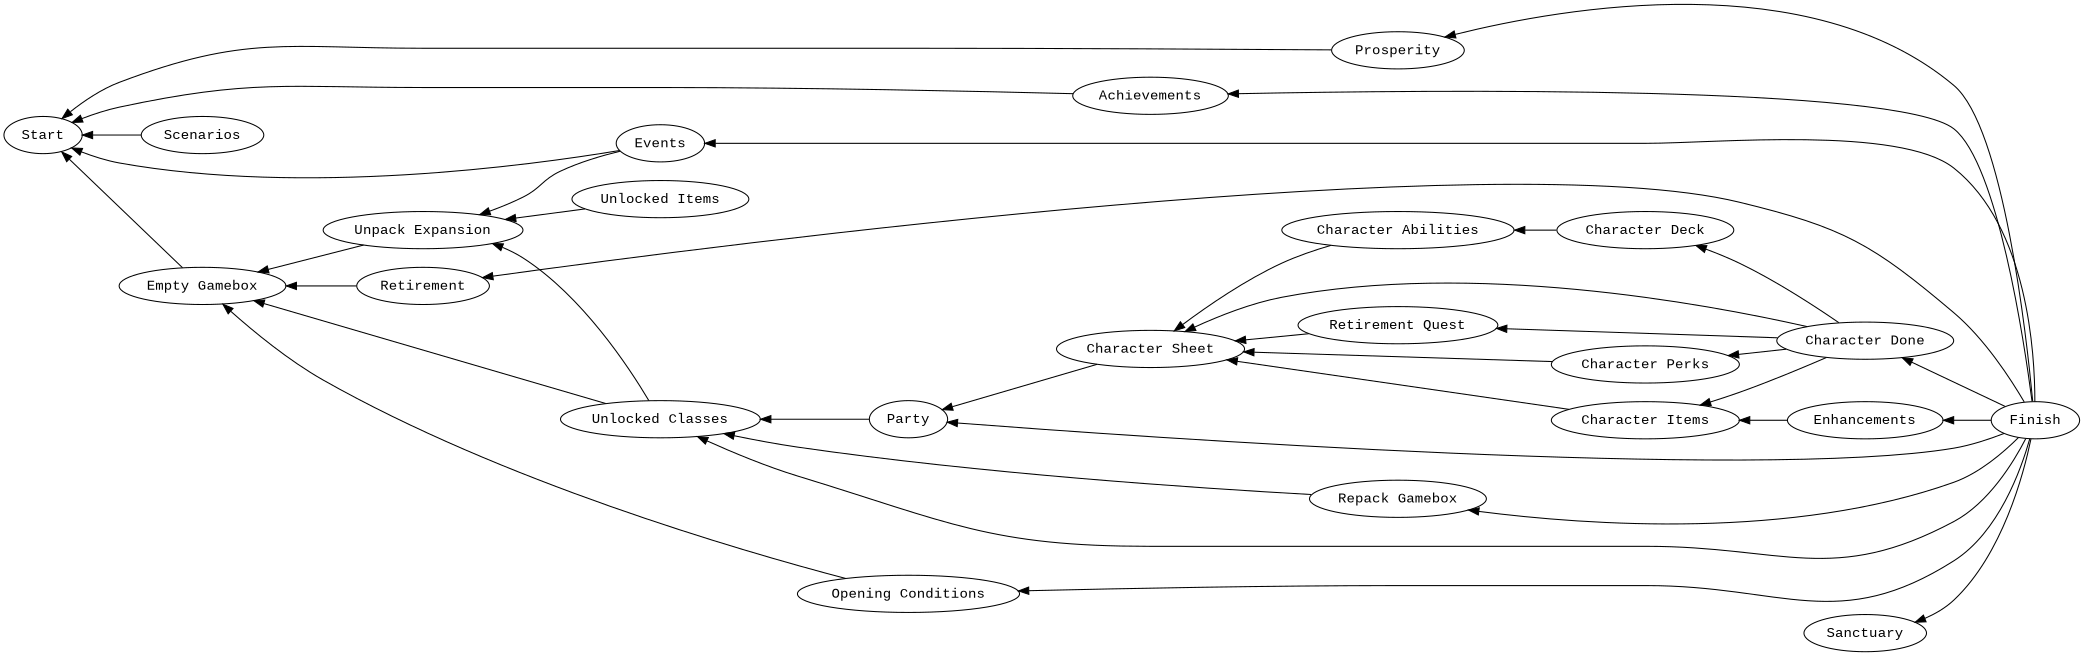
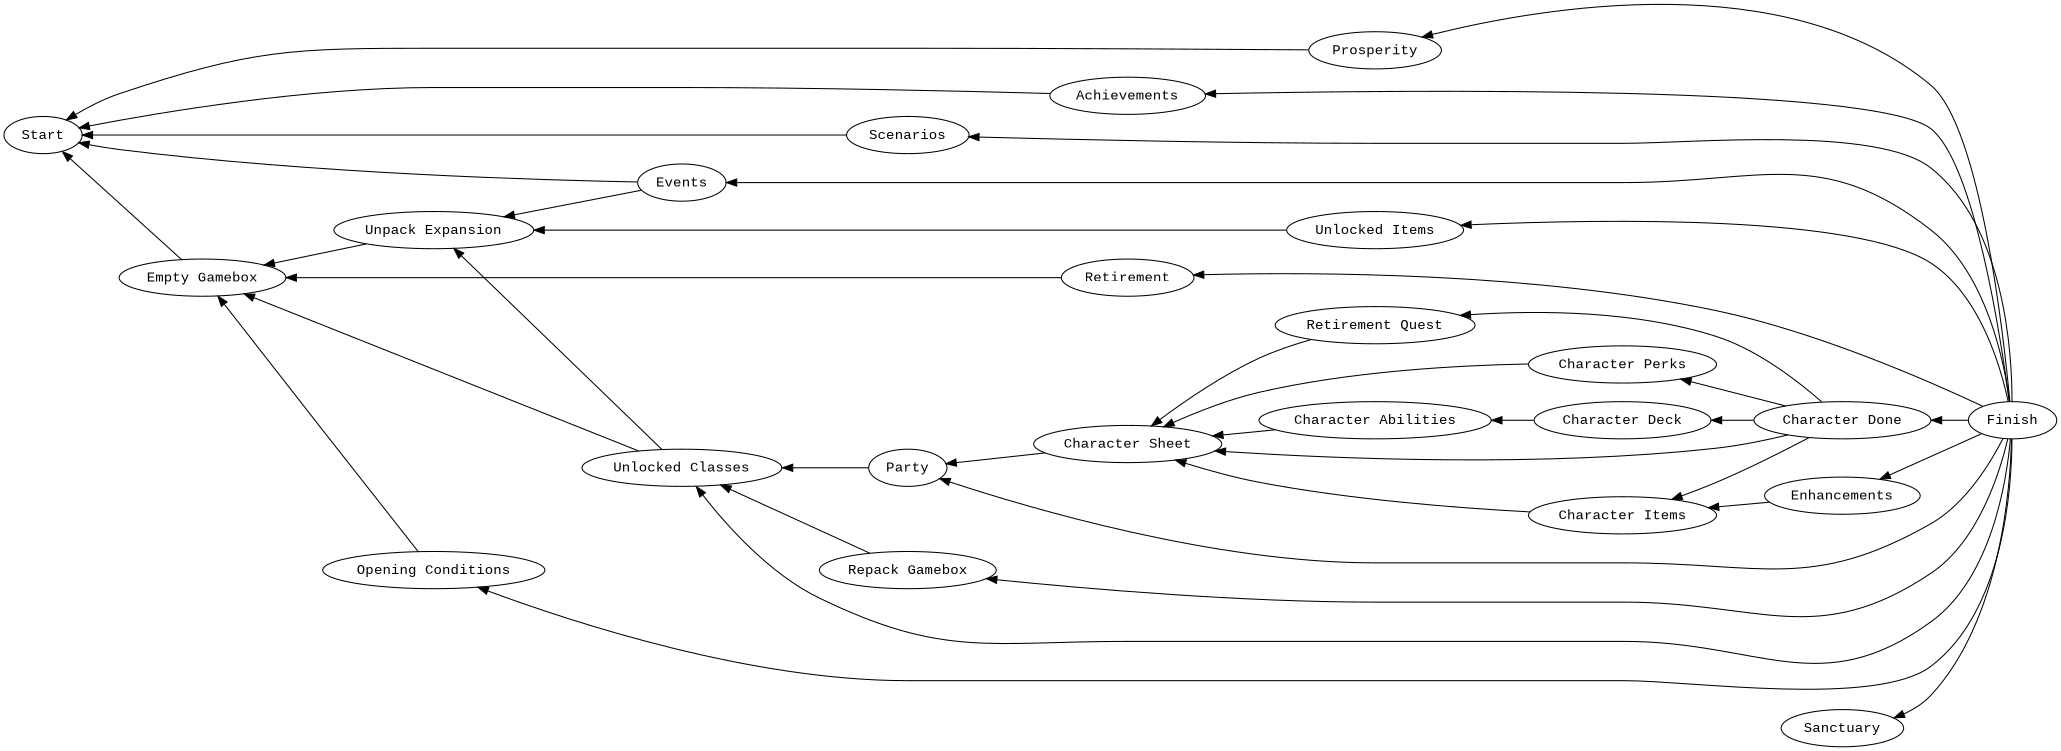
edge "Finish" -> "Scenarios": added
edge "Finish" -> "Unlocked Items": added
